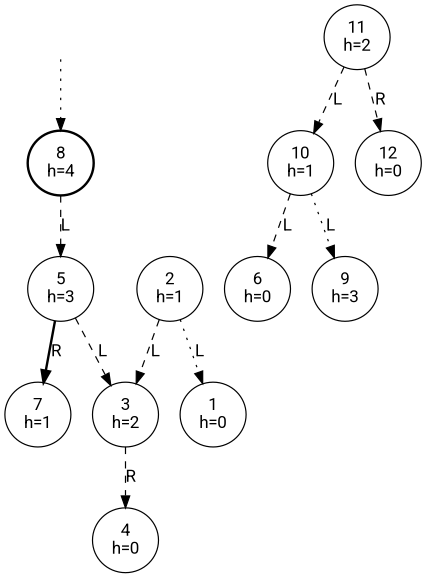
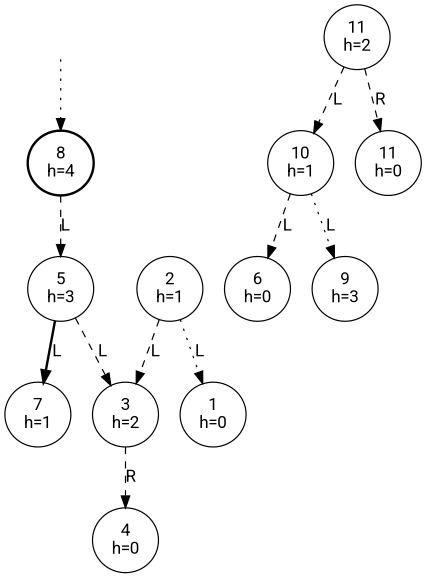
node "12 h=0": label "12 h=0" -> "11 h=0"
edge "5 h=3" -> "7 h=1": label "R" -> "L"
